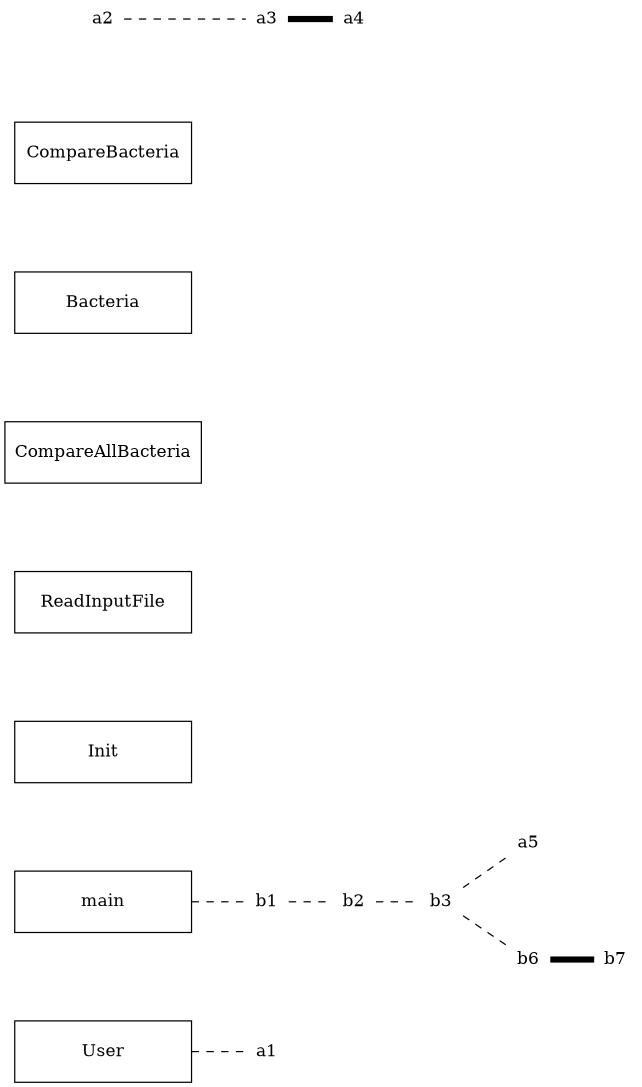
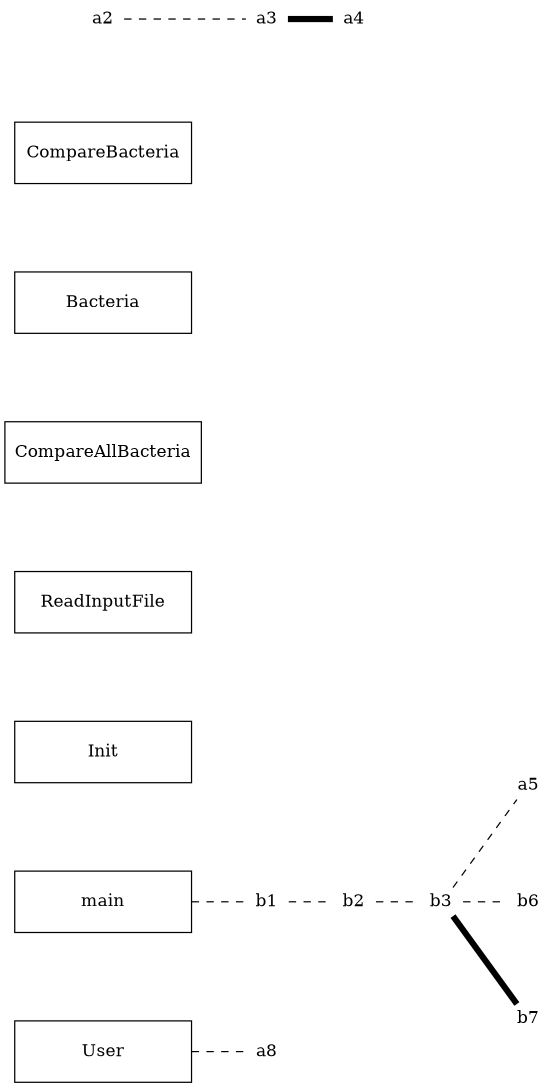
edge "b6" -- "b7": now "b3" -- "b7"
node "a1": label "a1" -> "a8"
